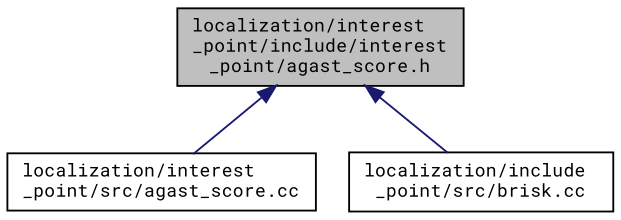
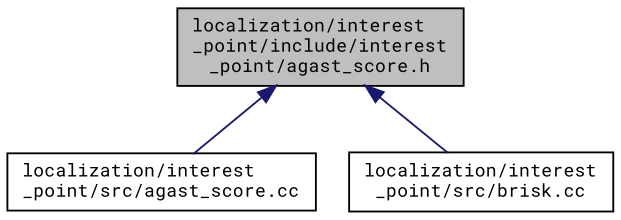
node "localization/include _point/src/brisk.cc": label "localization/include _point/src/brisk.cc" -> "localization/interest _point/src/brisk.cc"
